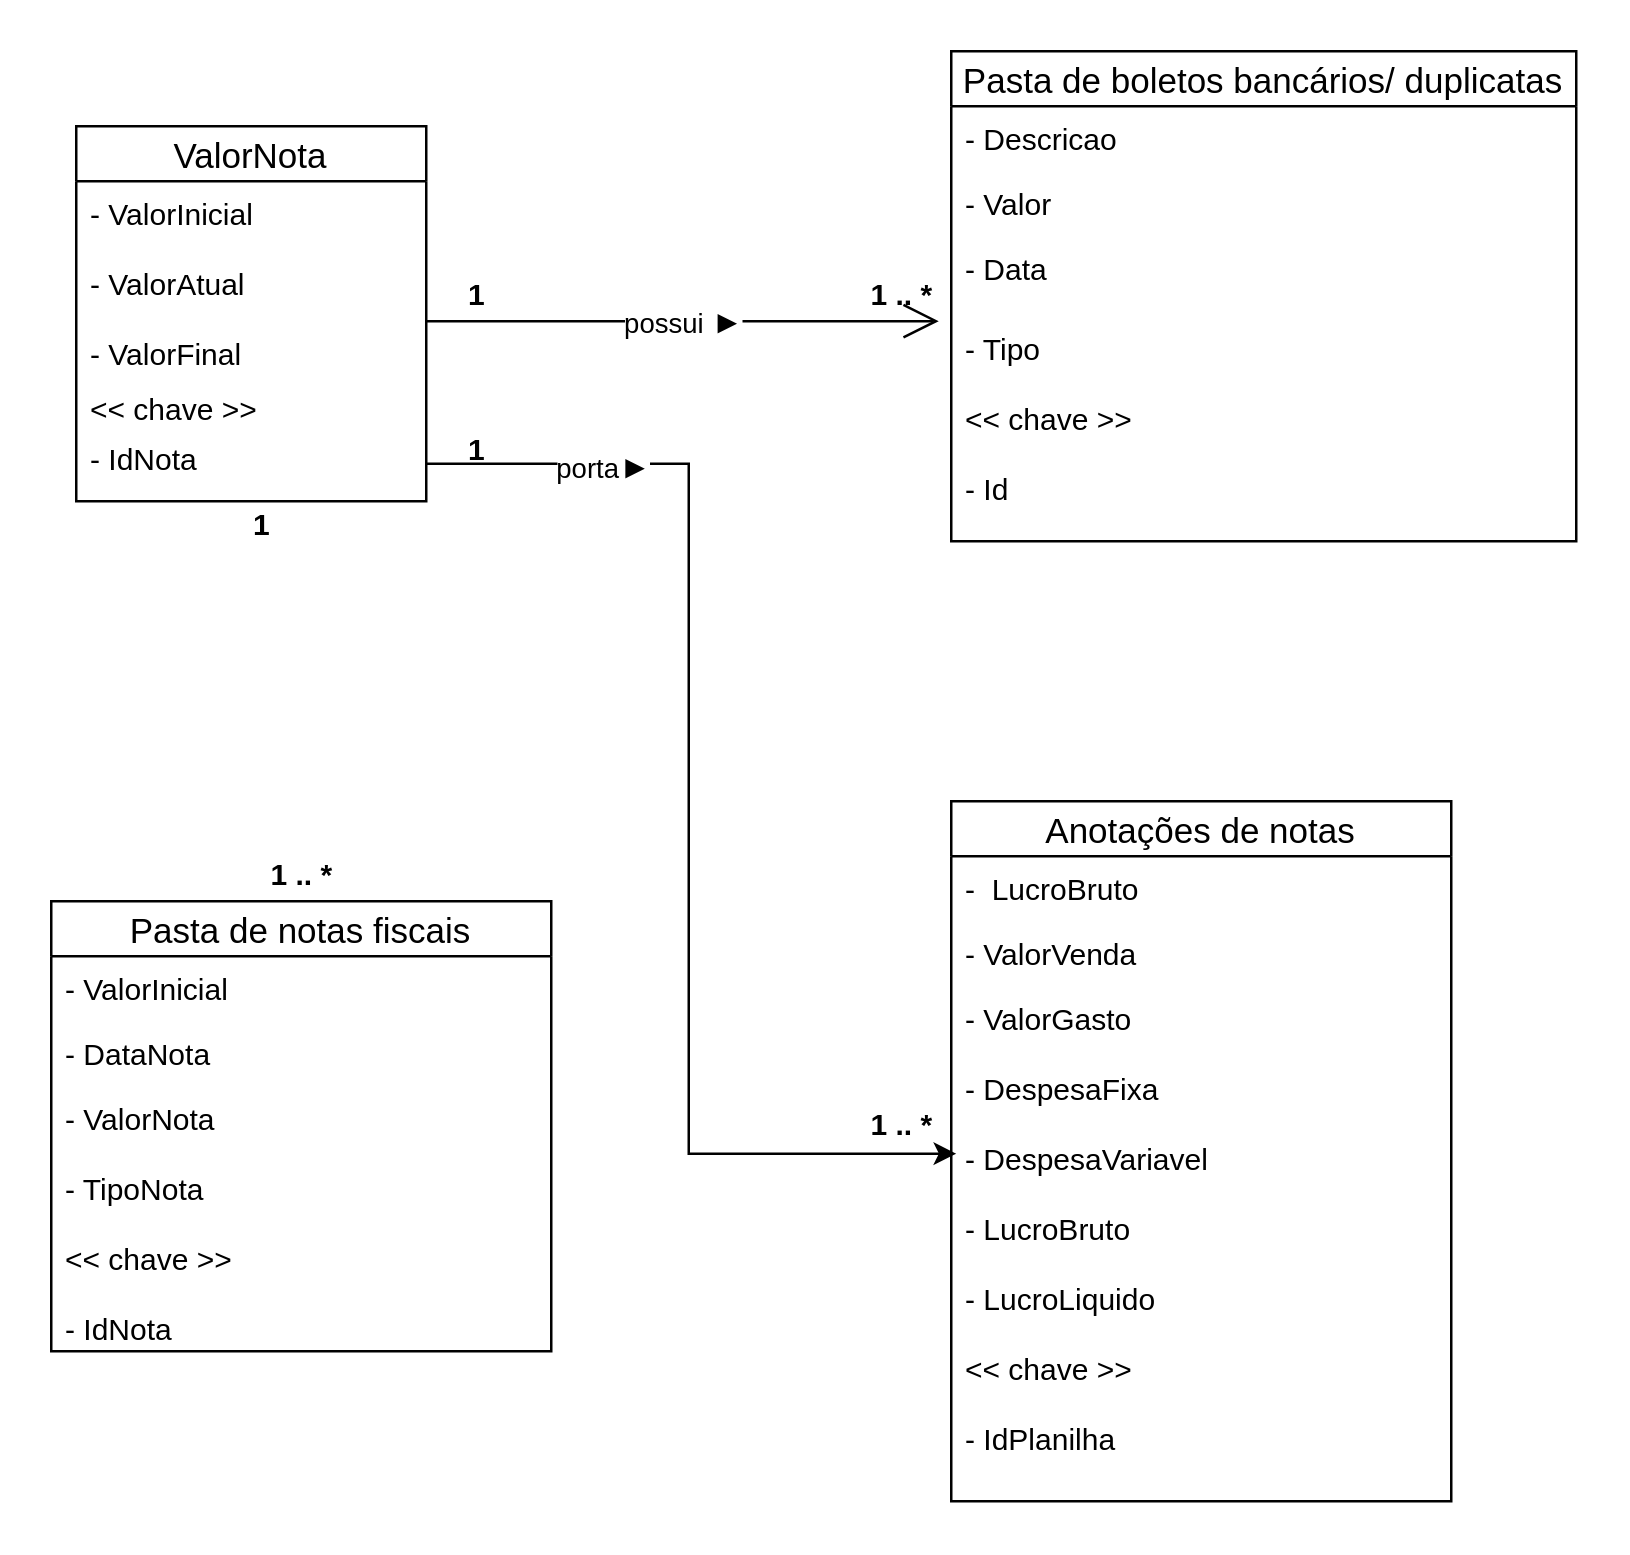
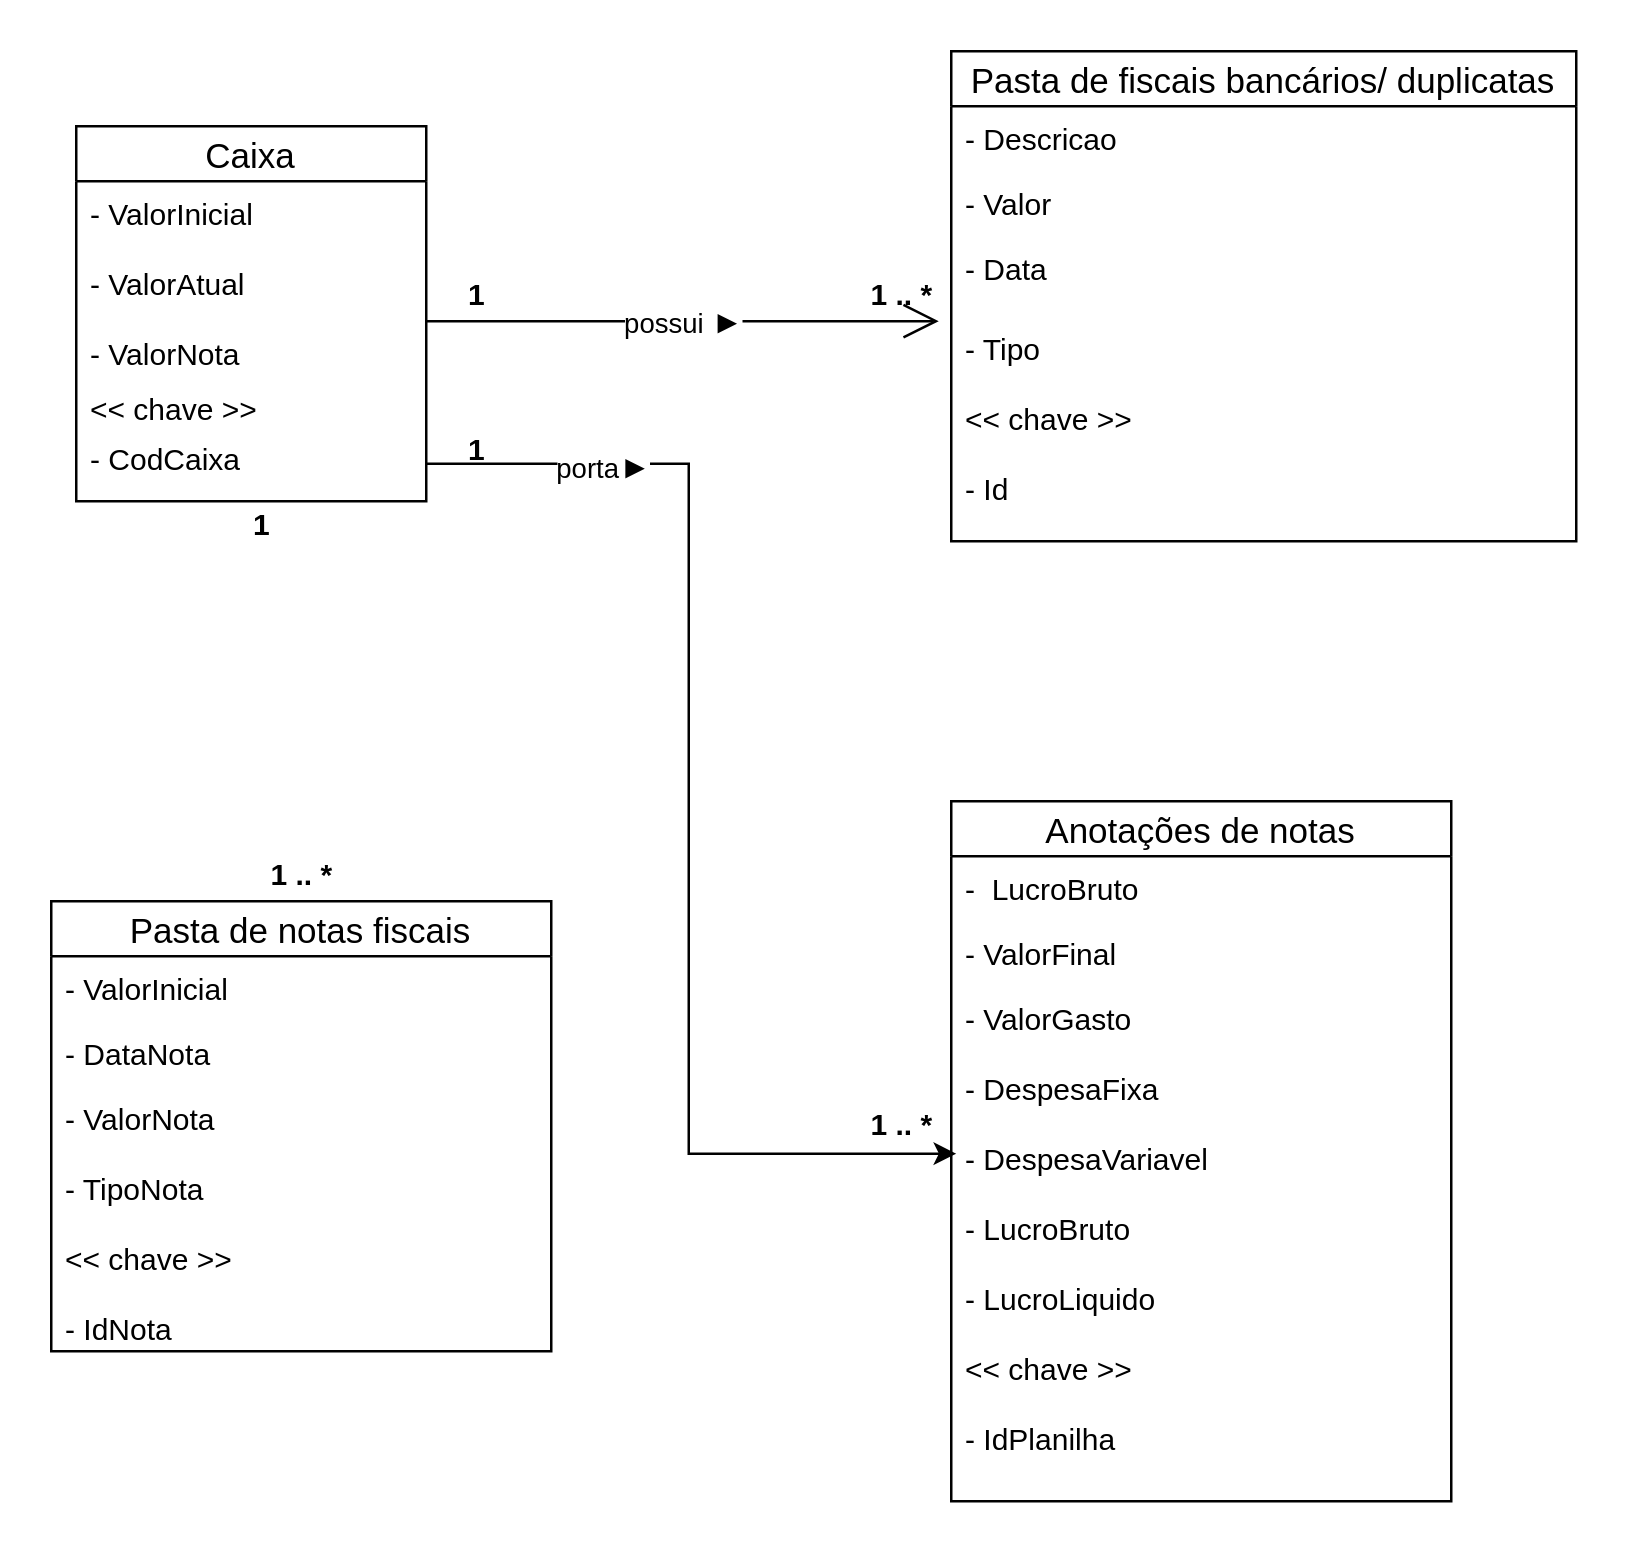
node "Pasta de boletos bancários/ duplicatas": label "Pasta de boletos bancários/ duplicatas" -> "Pasta de fiscais bancários/ duplicatas"
node "ValorNota": label "ValorNota" -> "Caixa"
node "- ValorInicial - ValorAtual - ValorFinal": label "- ValorInicial - ValorAtual - ValorFinal" -> "- ValorInicial - ValorAtual - ValorNota"
node "- IdNota": label "- IdNota" -> "- CodCaixa"
node "- ValorVenda": label "- ValorVenda" -> "- ValorFinal"
